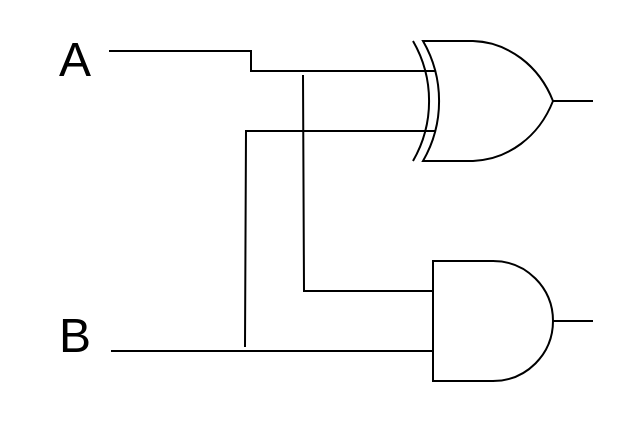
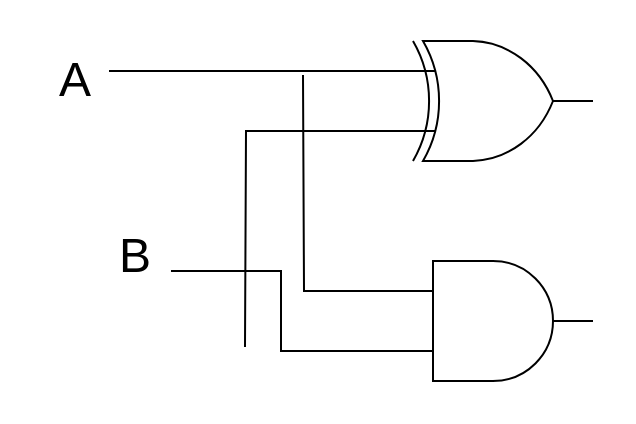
node "A": moved (75, 61) -> (75, 81)
node "B": moved (75, 337) -> (135, 257)
